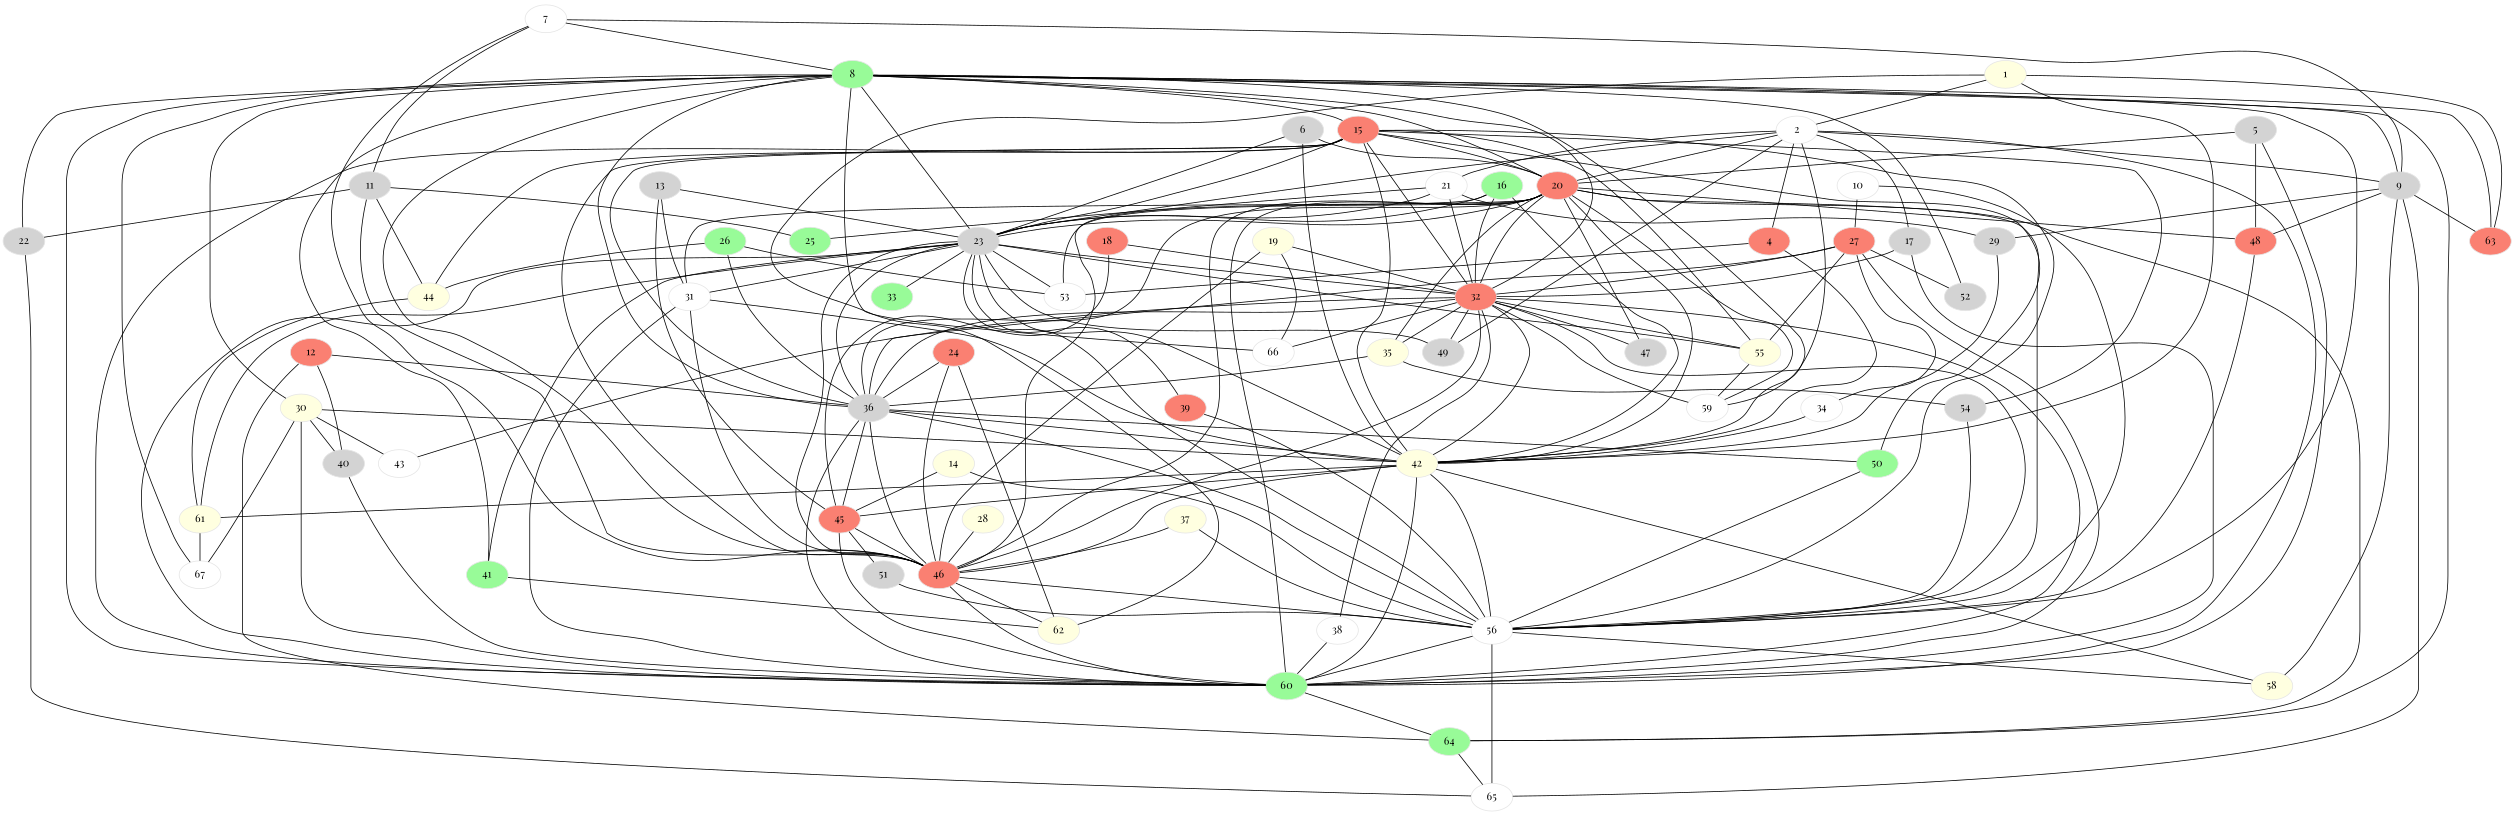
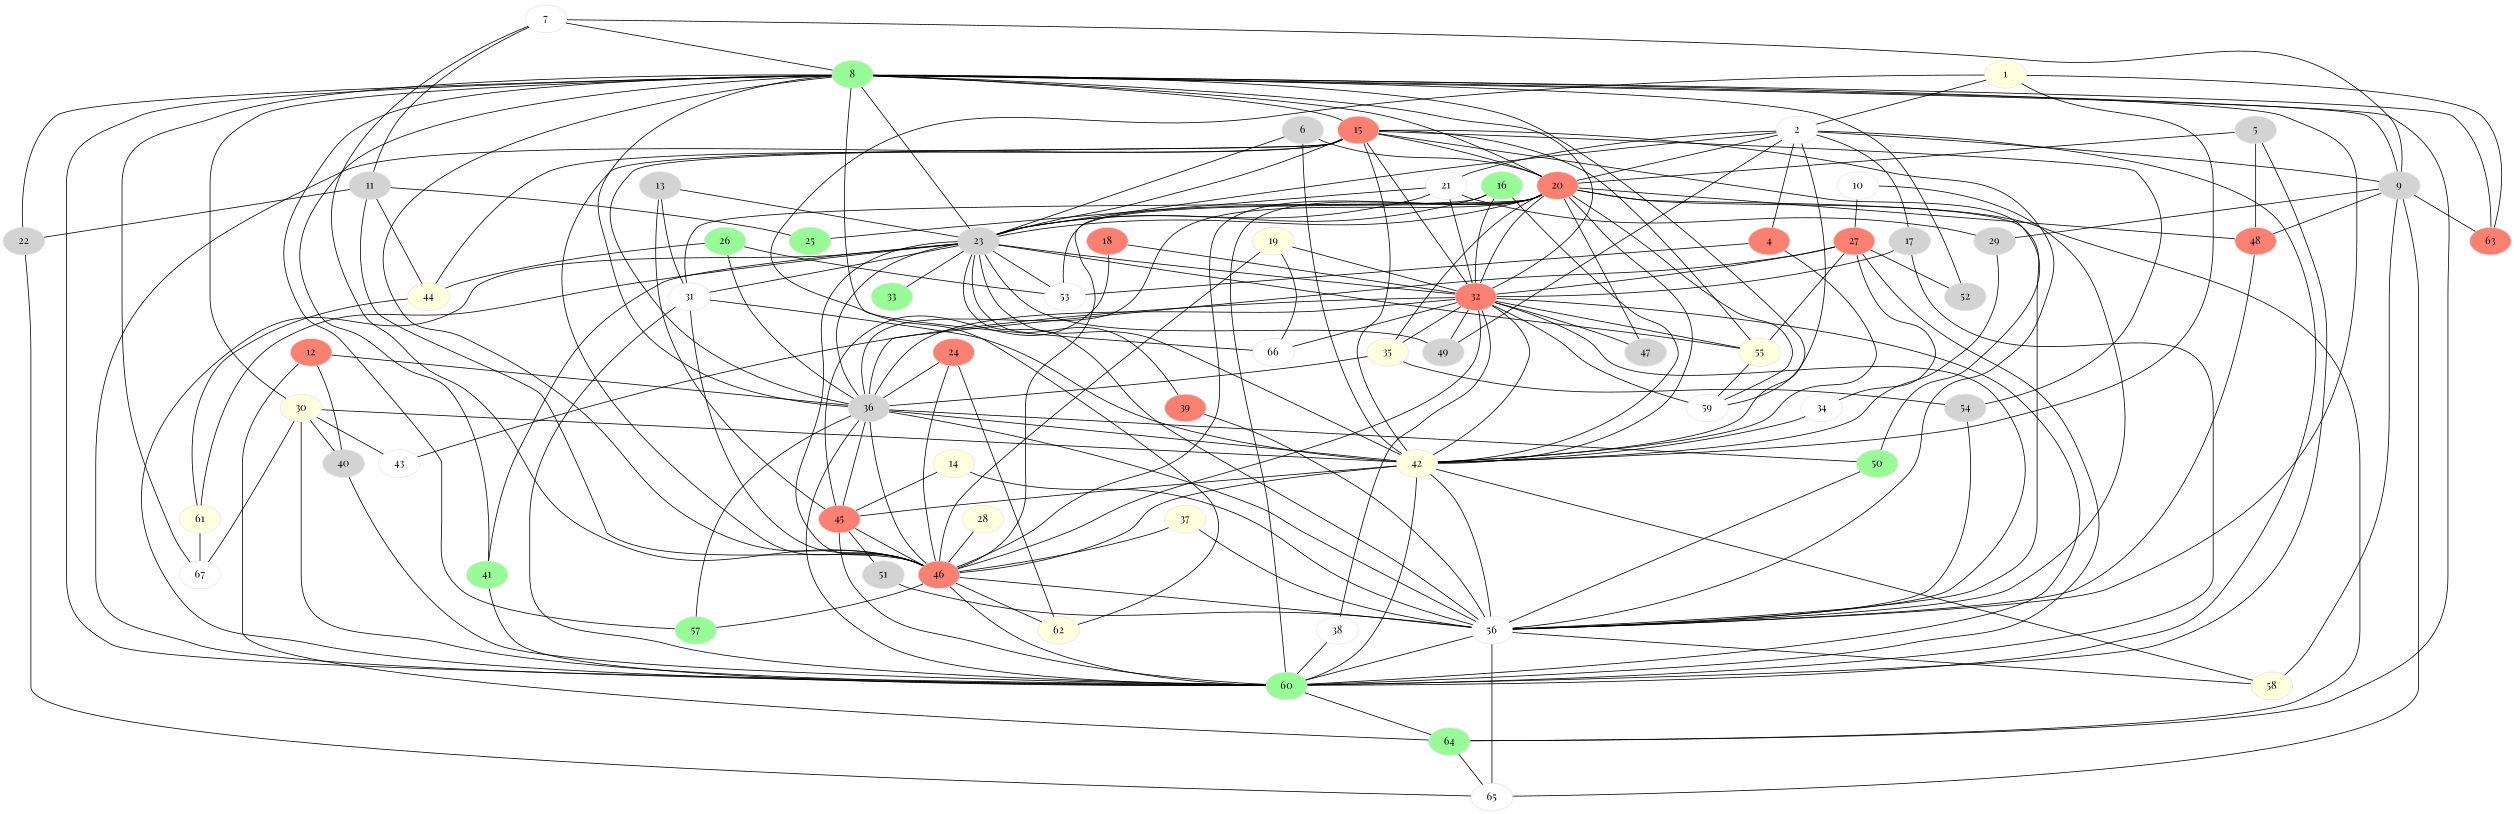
edge "42" -- "61": removed
edge "41" -- "62": now "41" -- "60"
node "57": added
